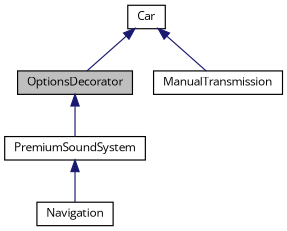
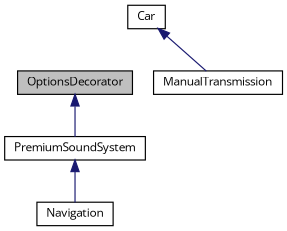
edge "OptionsDecorator" -> "Car": removed
